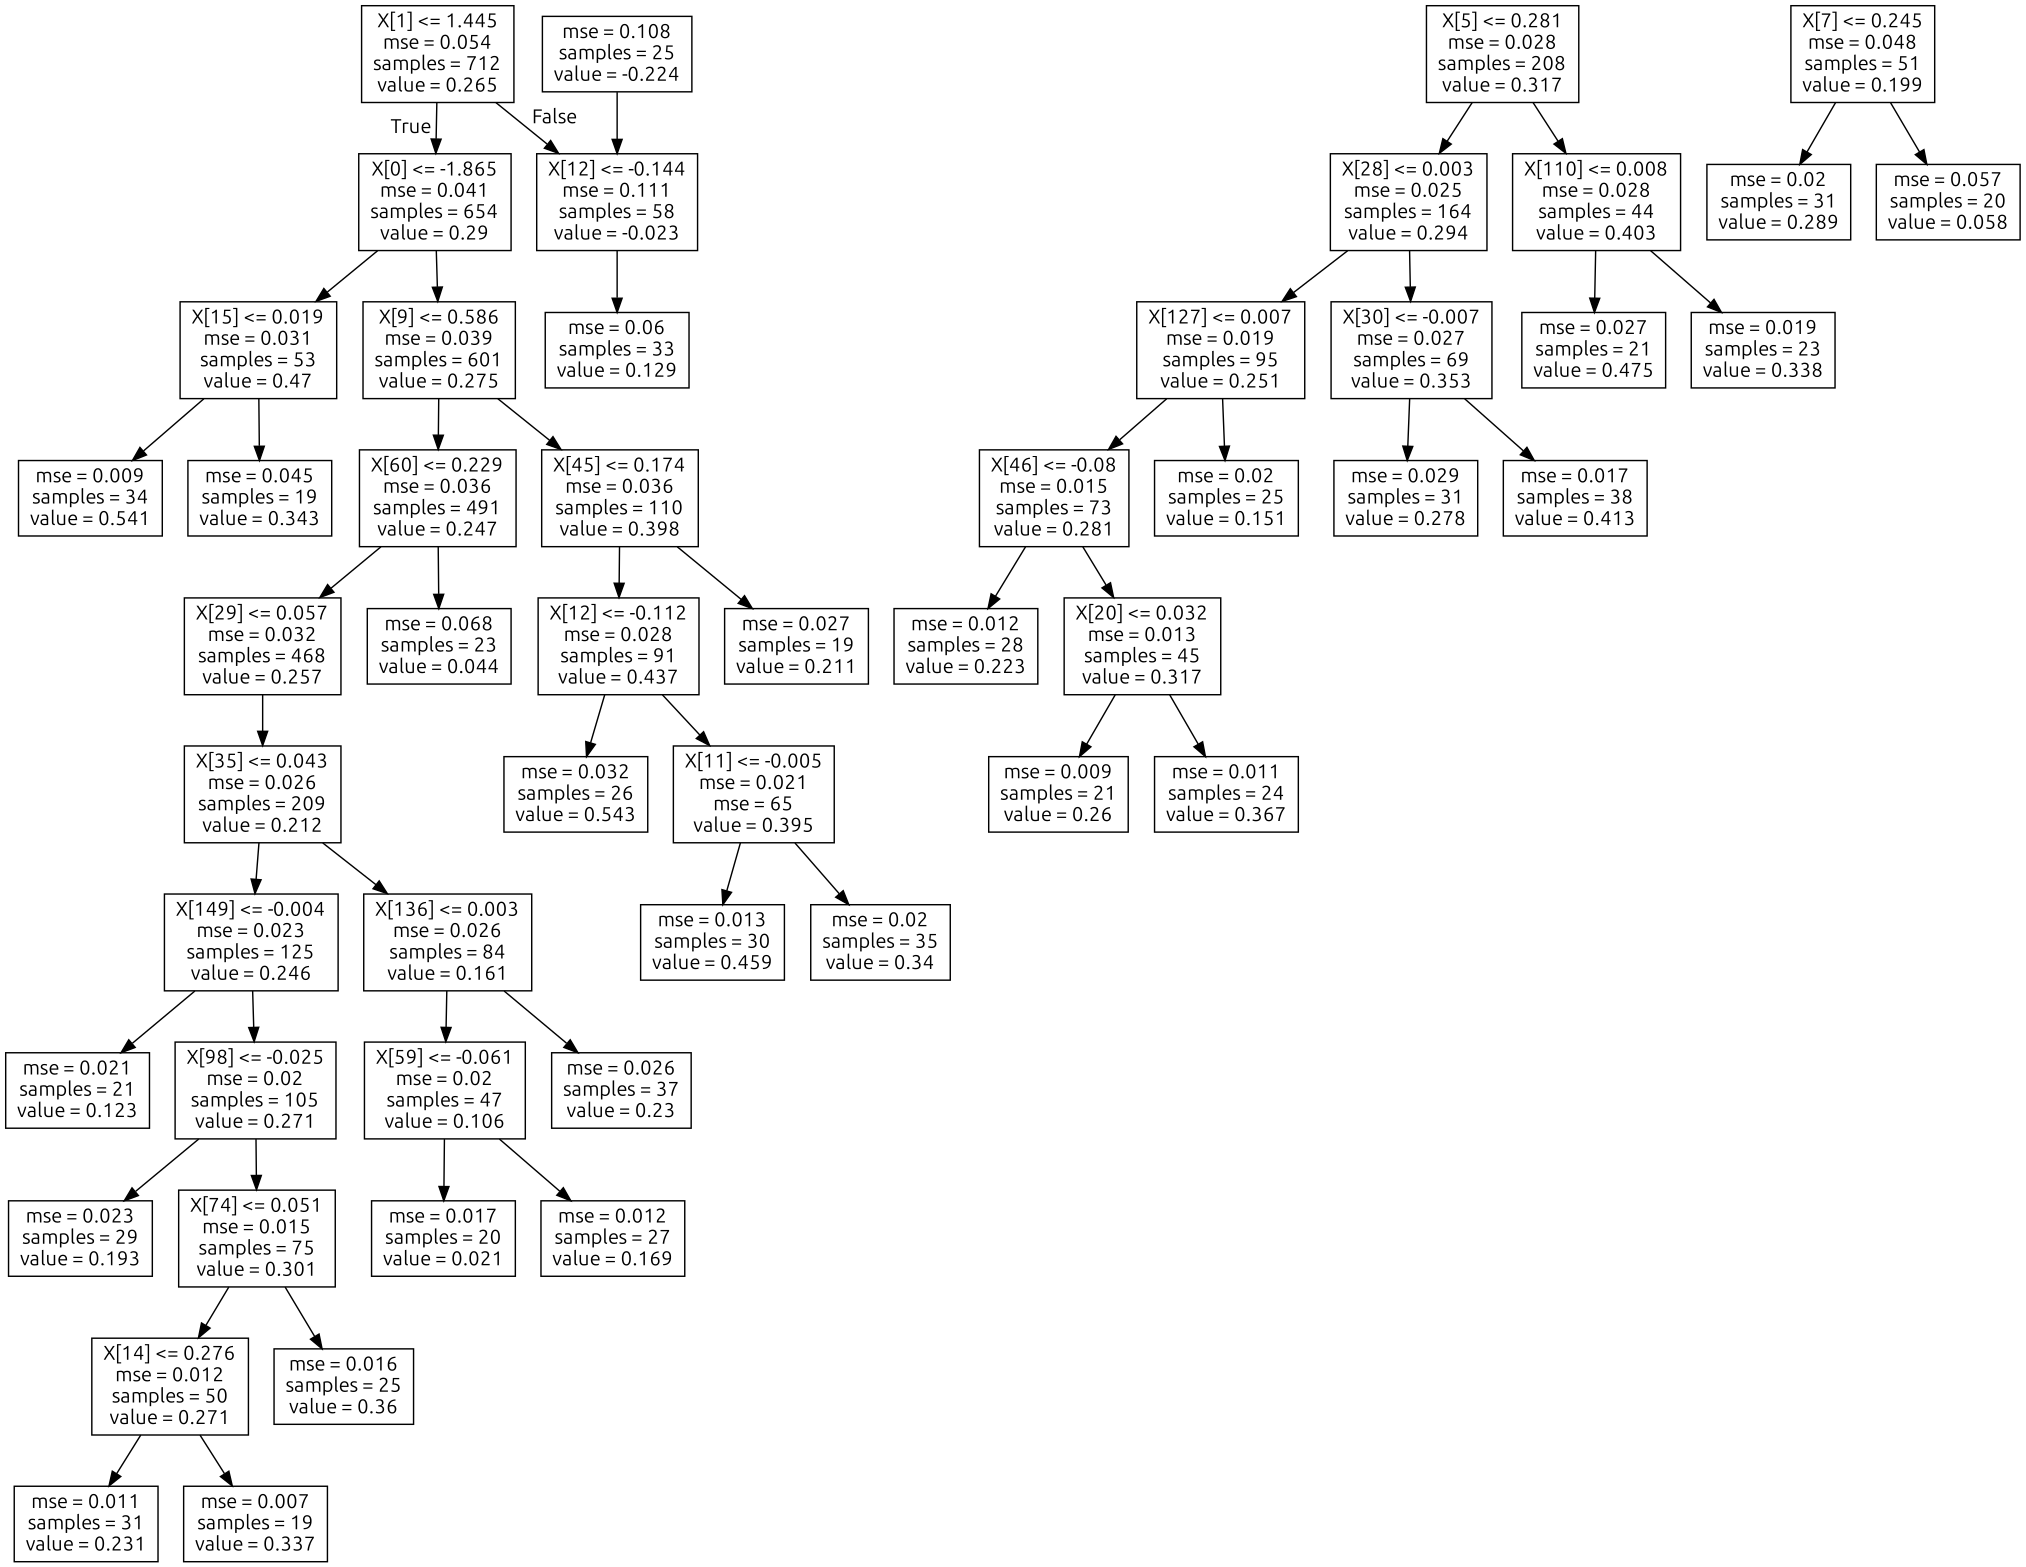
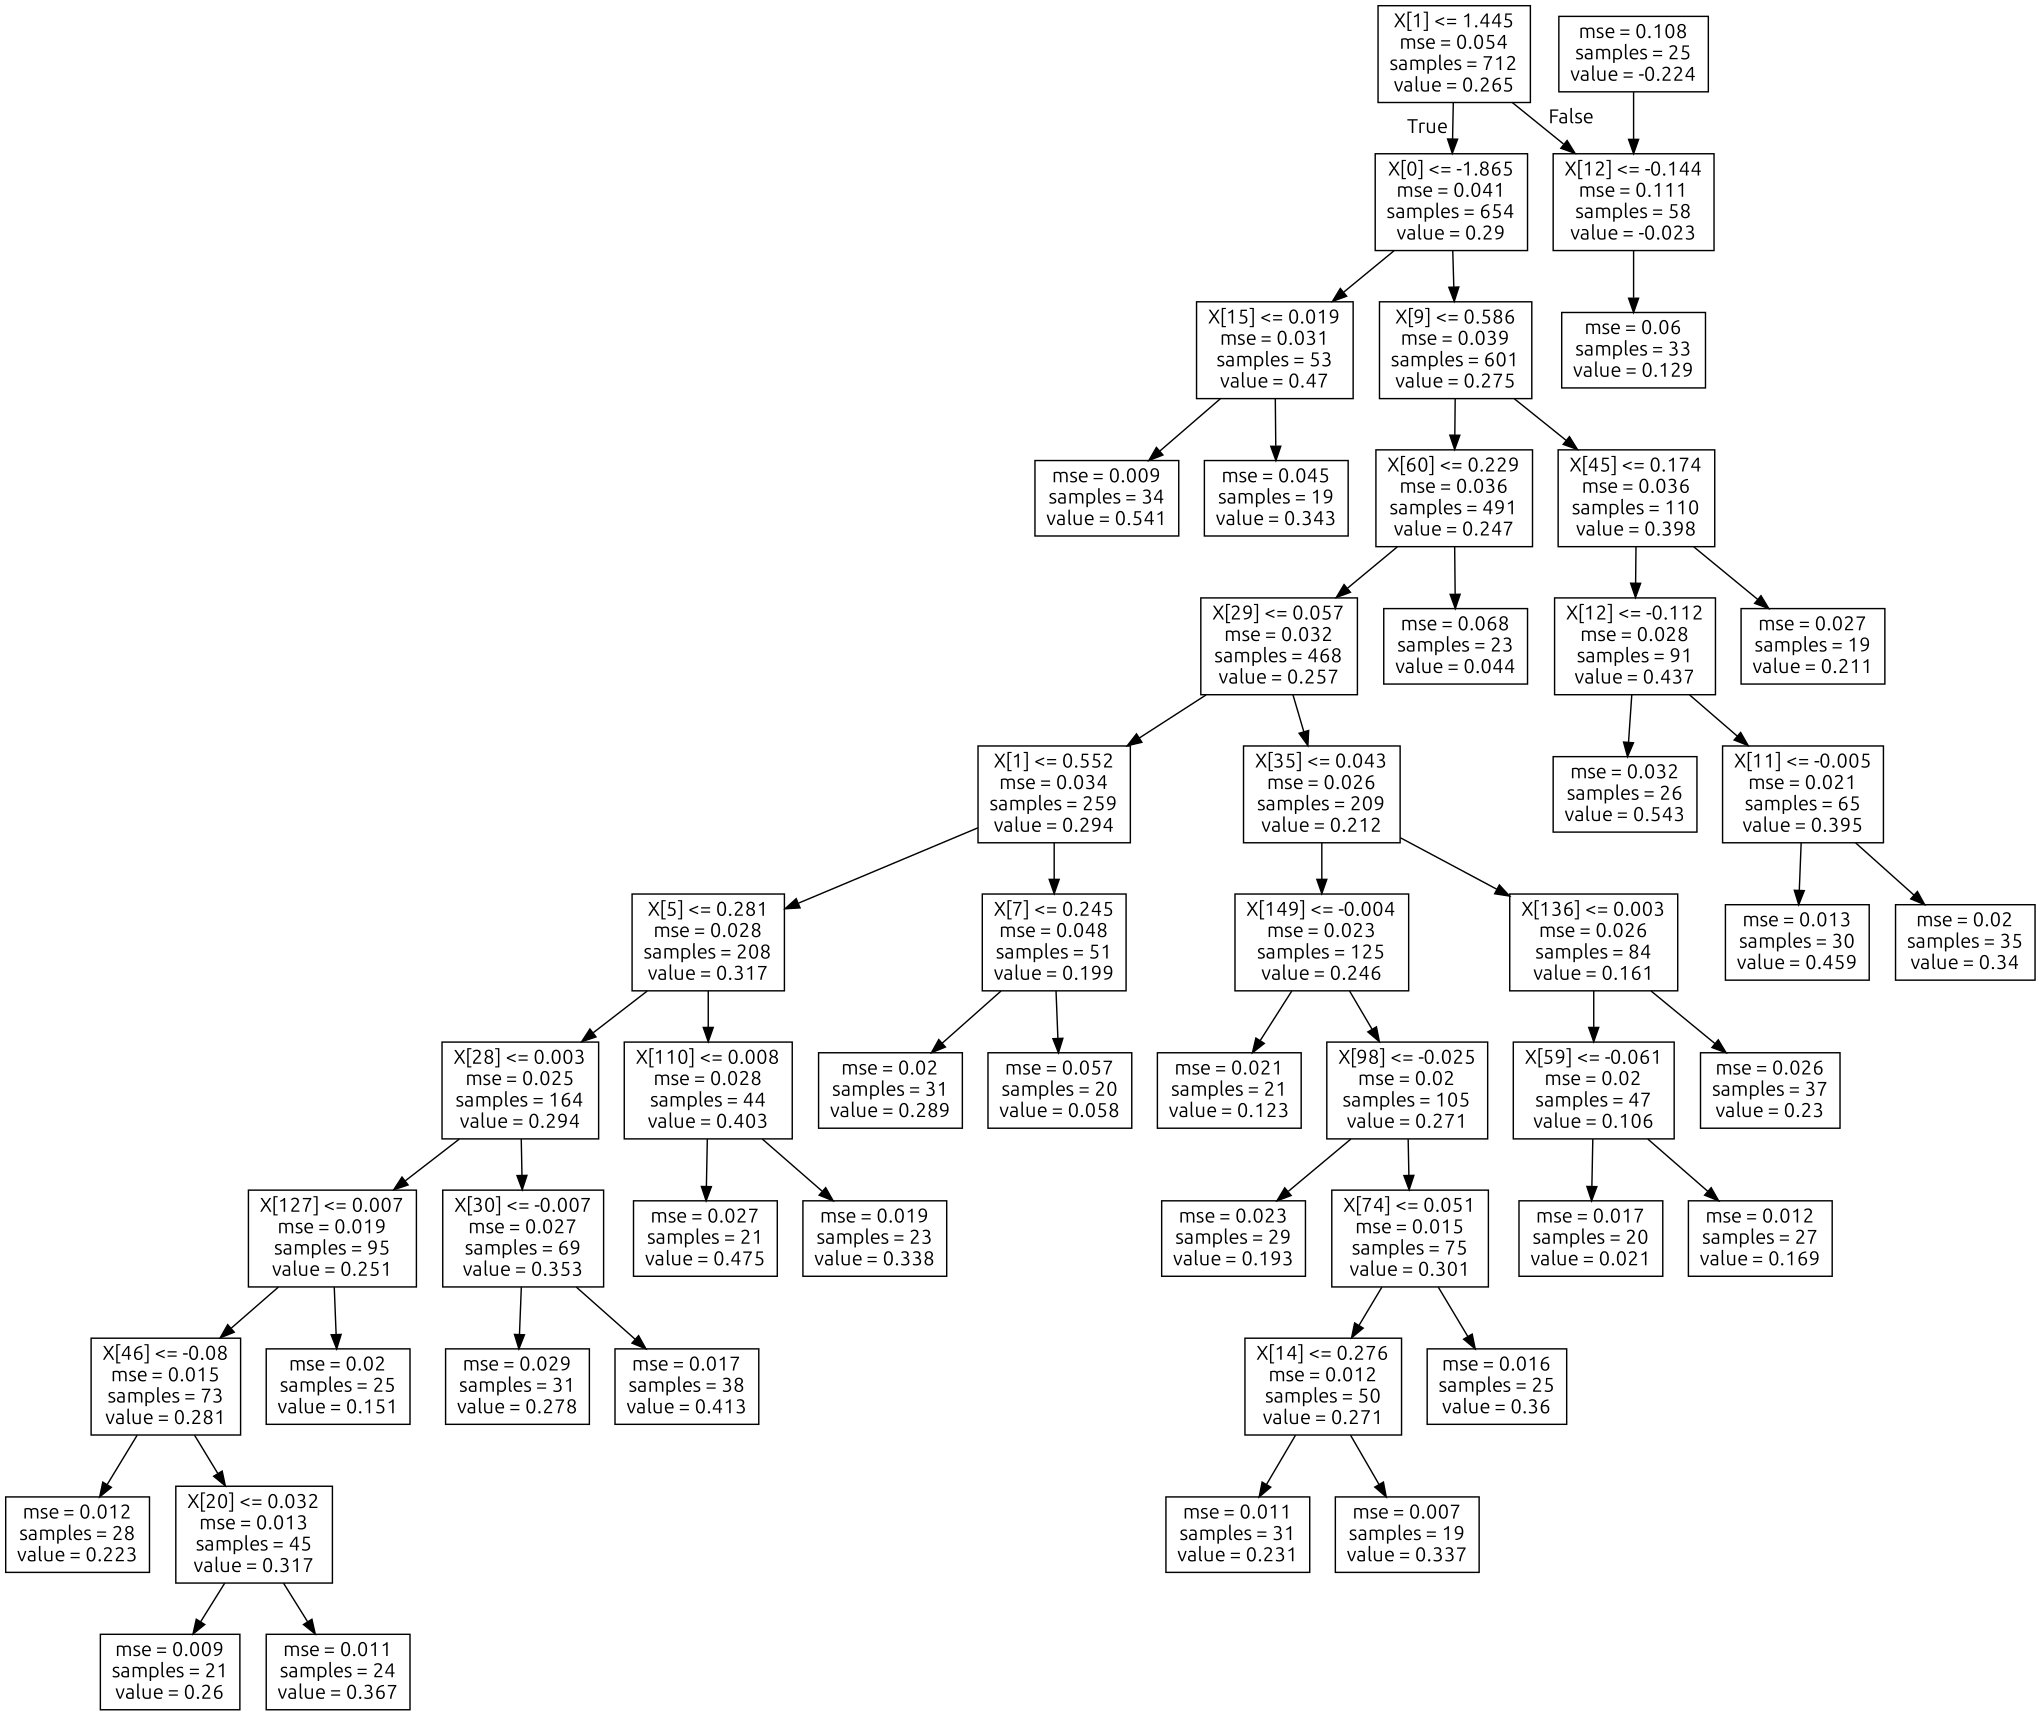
node "X[11] <= -0.005 mse = 0.021 mse = 65 value = 0.395": label "X[11] <= -0.005 mse = 0.021 mse = 65 value = 0.395" -> "X[11] <= -0.005 mse = 0.021 samples = 65 value = 0.395"
node "X[1] <= 0.552 mse = 0.034 samples = 259 value = 0.294": added
